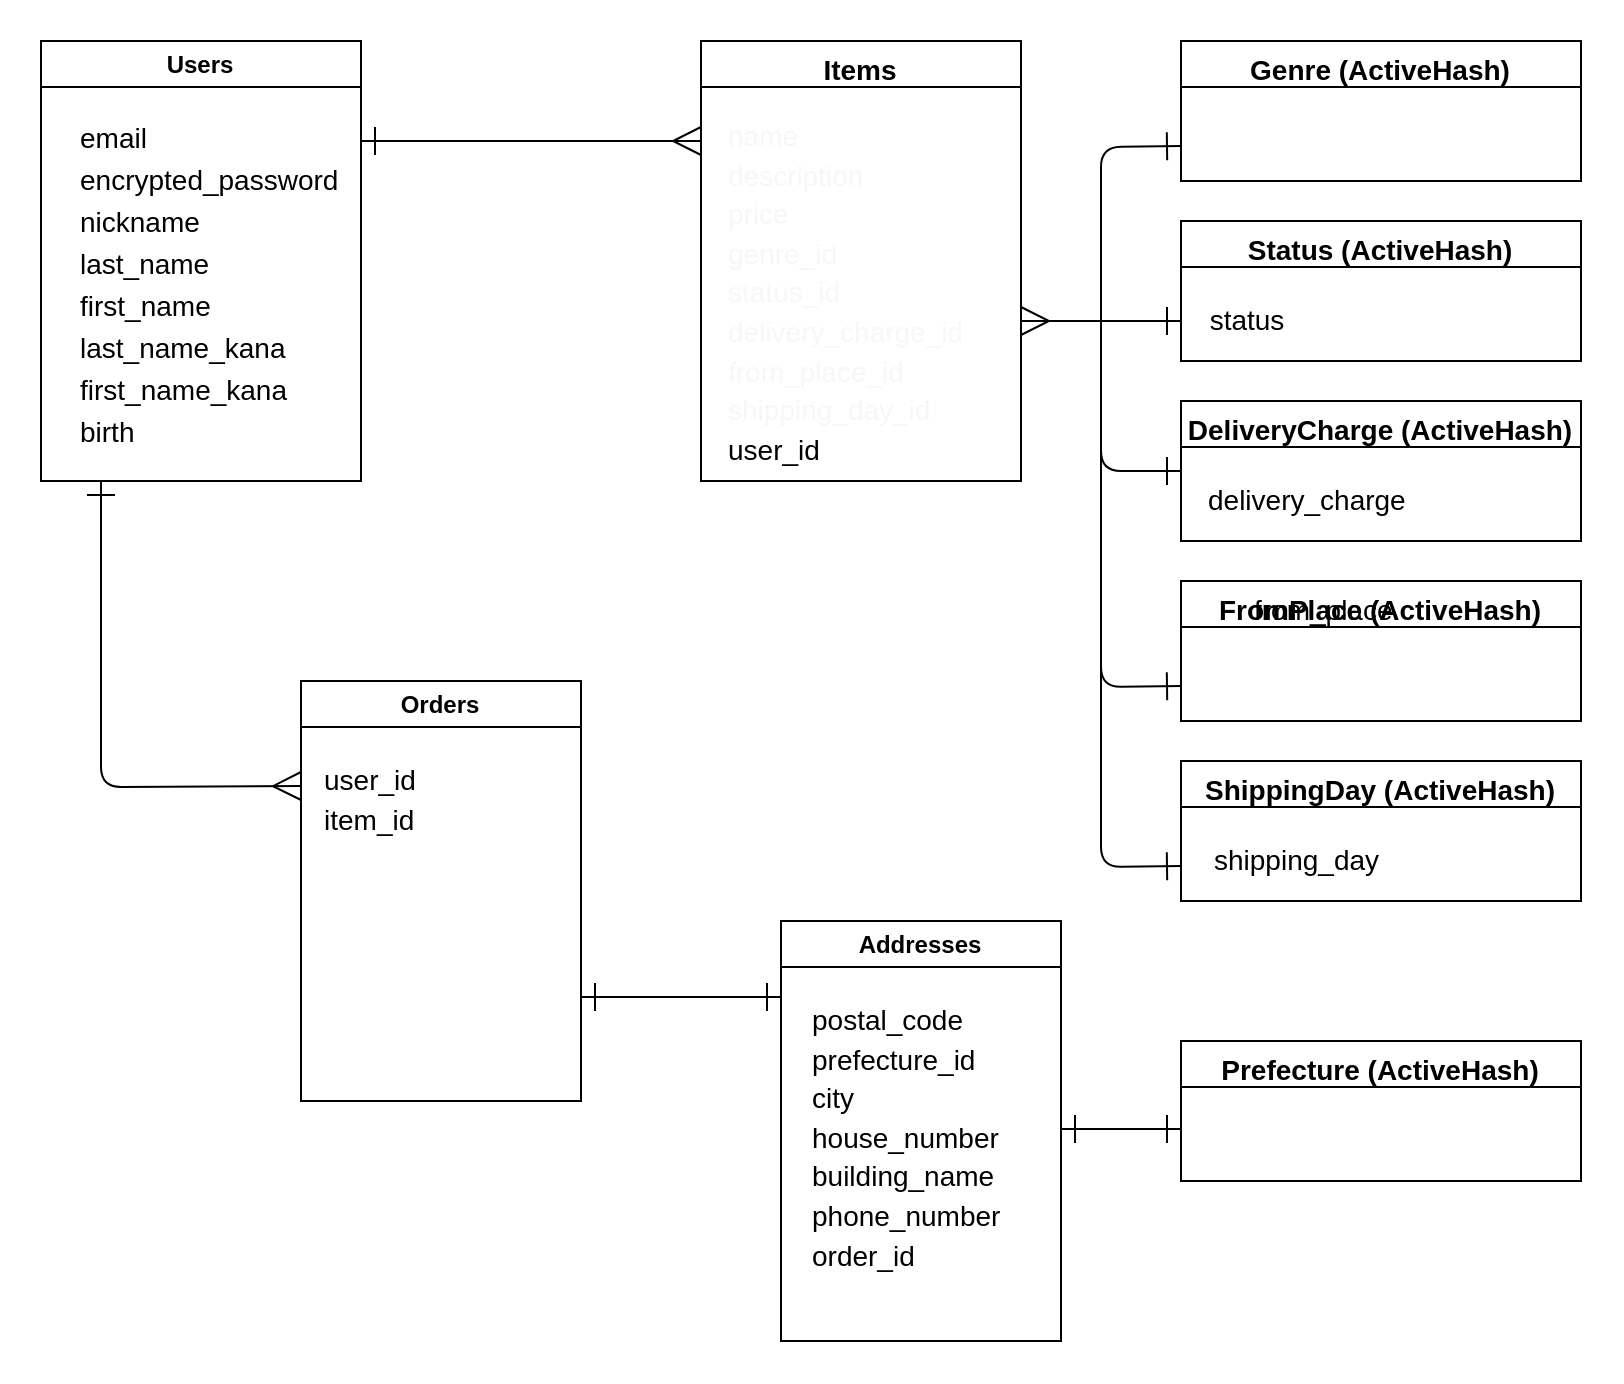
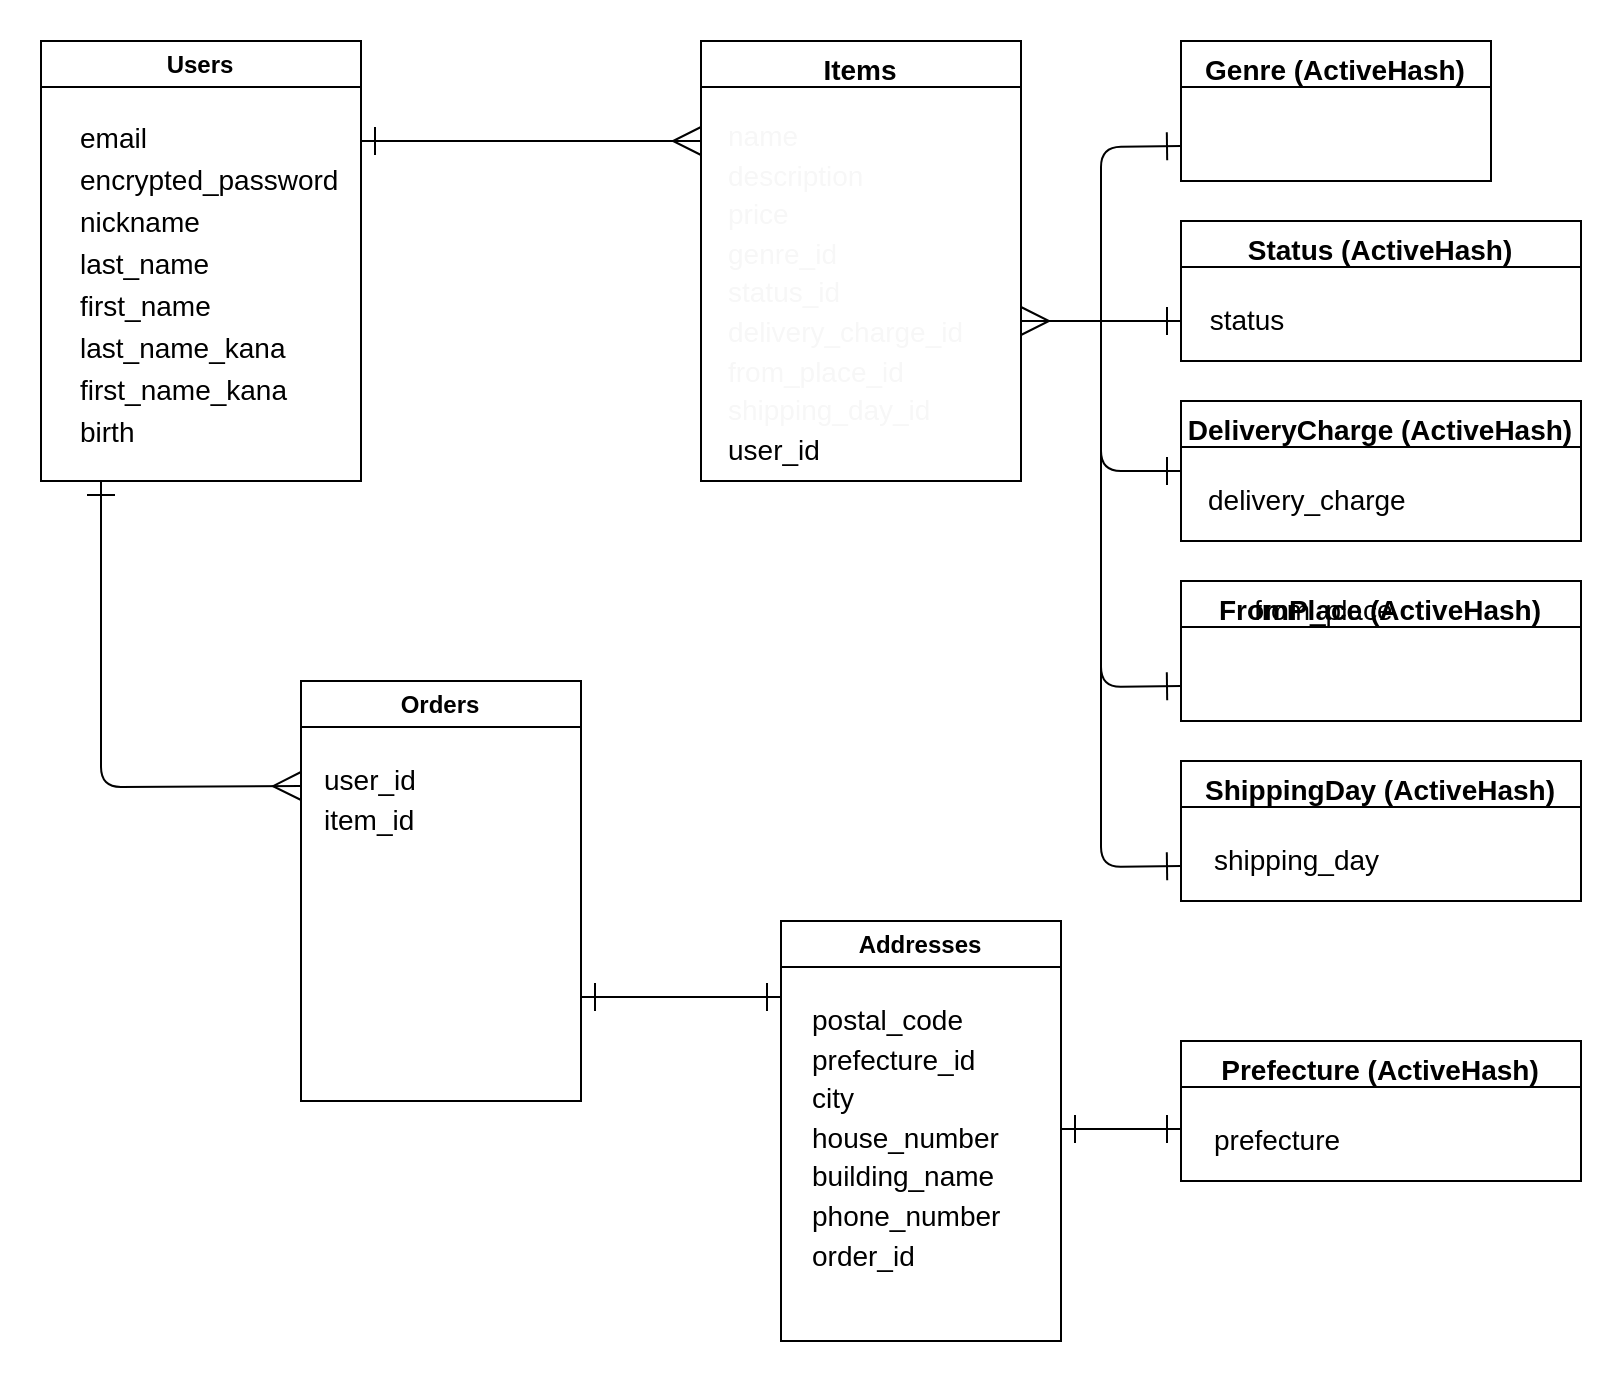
node "Genre (ActiveHash)": size 400x140 -> 310x140
node "prefecture": added
